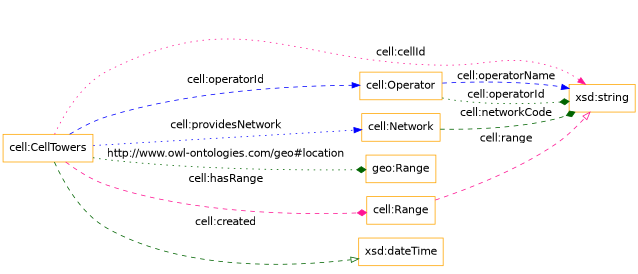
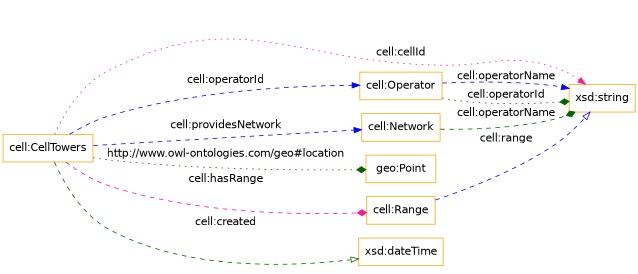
edge "cell:Network" -> "xsd:string": label "cell:networkCode" -> "cell:operatorName"
edge "cell:CellTowers" -> "cell:Network": style dotted -> dashed
edge "cell:Range" -> "xsd:string": color deeppink -> blue
node "geo:Range": label "geo:Range" -> "geo:Point"
